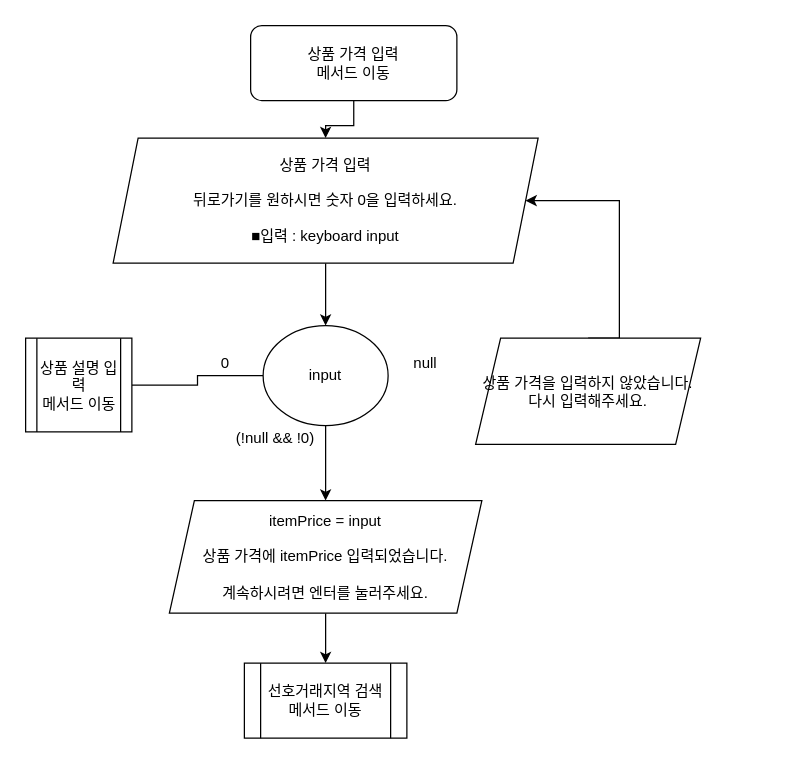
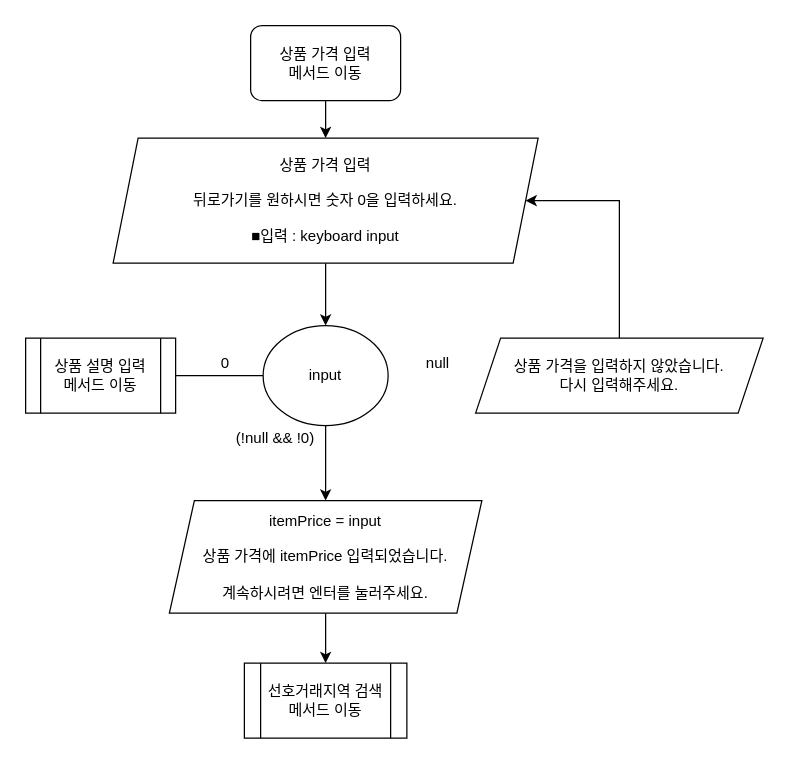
node "상품 가격 입력 메서드 이동": size 206x75 -> 150x75
node "null": moved (426, 363) -> (438, 363)
node "상품 설명 입력 메서드 이동": size 106x94 -> 150x75
node "상품 가격을 입력하지 않았습니다. 다시 입력해주세요.": size 225x106 -> 288x75
